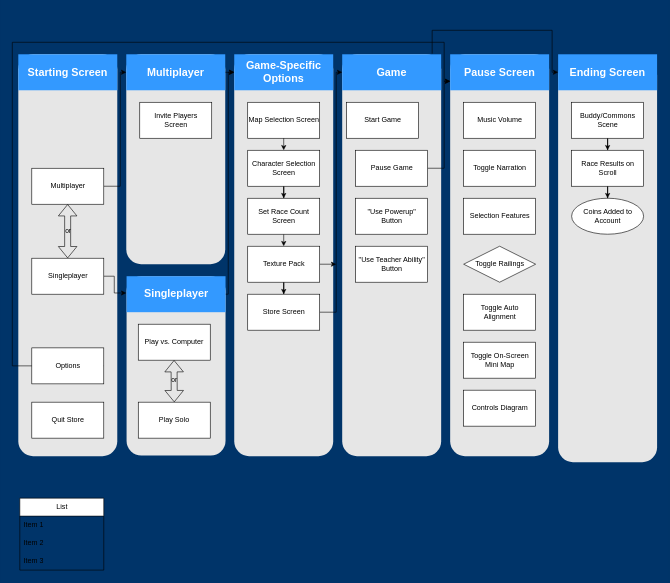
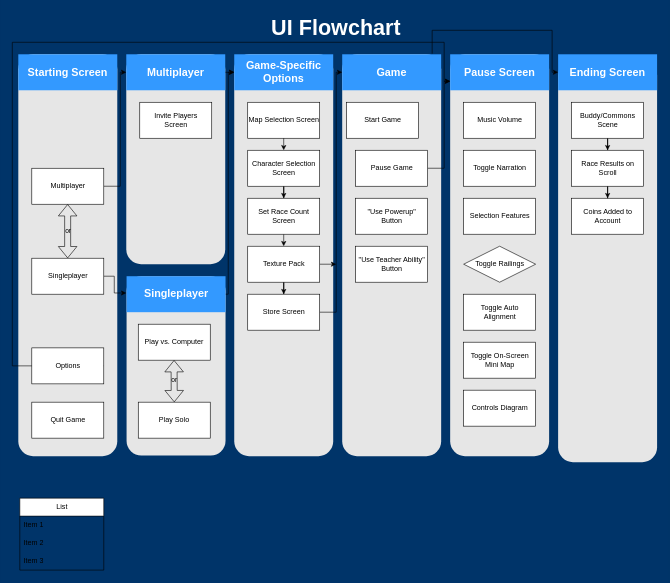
node "UI Flowchart": added
node "Coins Added to Account": shape ellipse -> rectangle
node "Quit Store": label "Quit Store" -> "Quit Game"
